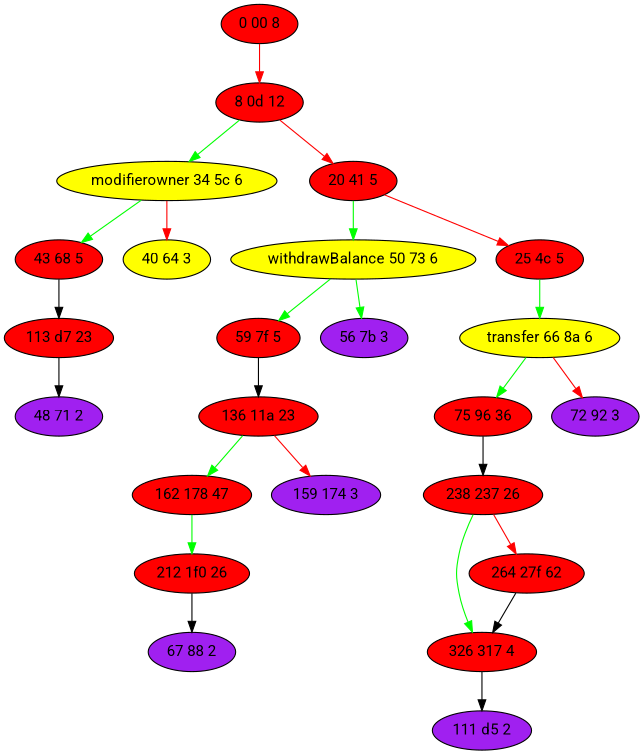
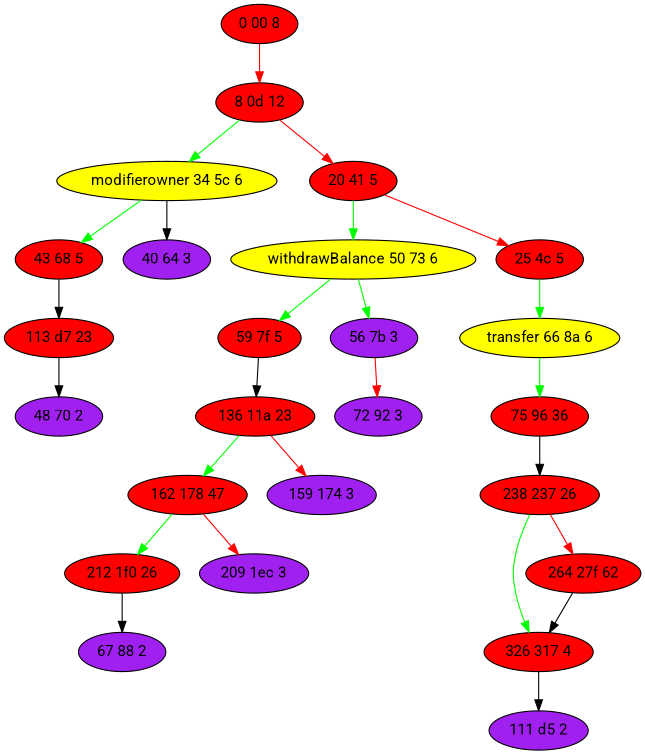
edge "modifierowner 34 5c 6" -> "40 64 3": color red -> black
node "40 64 3": fillcolor yellow -> purple
edge "transfer 66 8a 6" -> "72 92 3": now "56 7b 3" -> "72 92 3"
node "48 71 2": label "48 71 2" -> "48 70 2"
node "209 1ec 3": added
